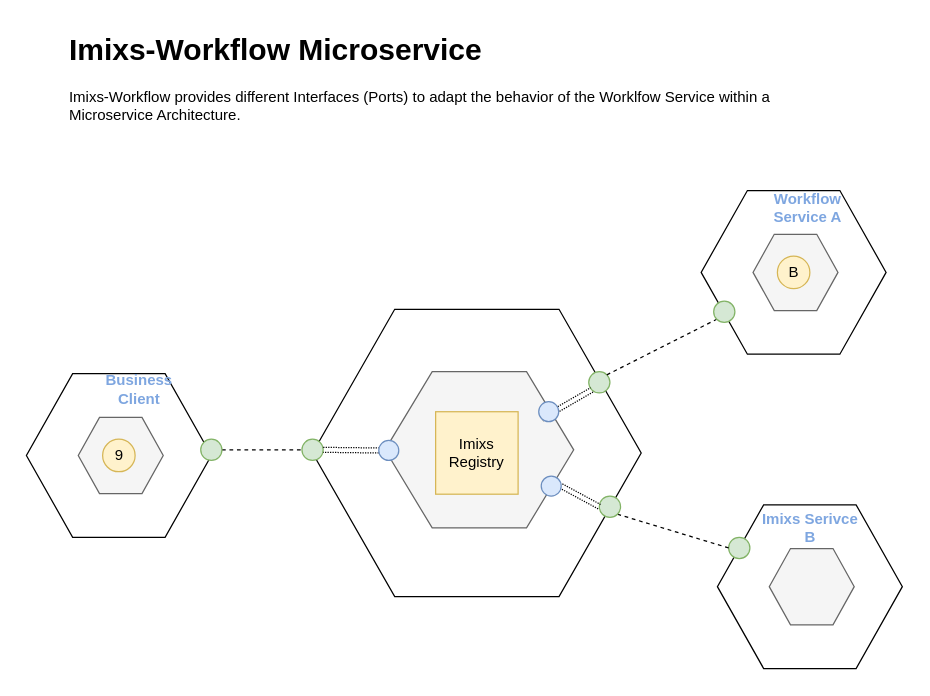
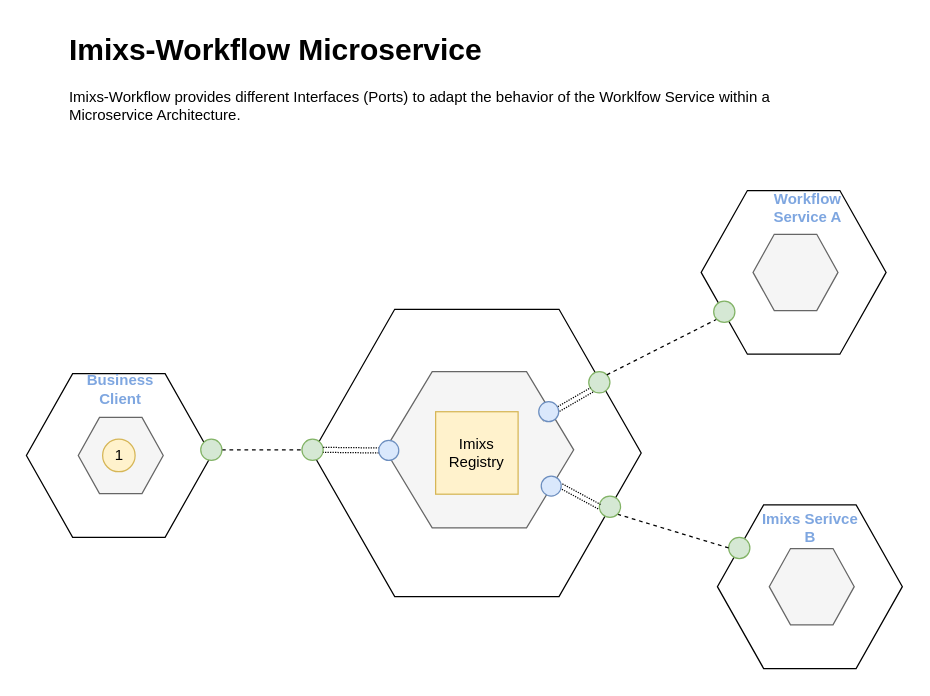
node "B": removed
node "Business Client": moved (139, 389) -> (121, 389)
node "9": label "9" -> "1"
